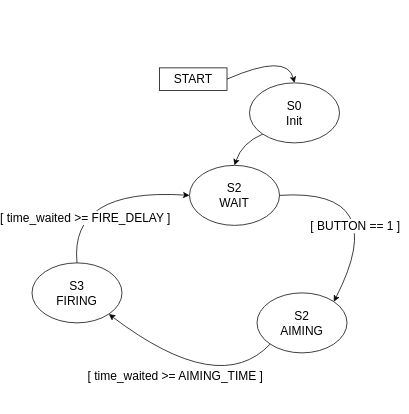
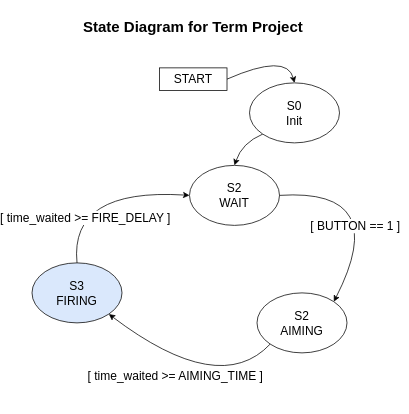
node "State Diagram for Term Project": added
node "S3FIRING": fillcolor #ffffff -> #dae8fc
